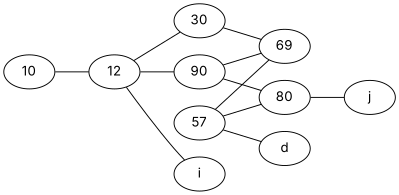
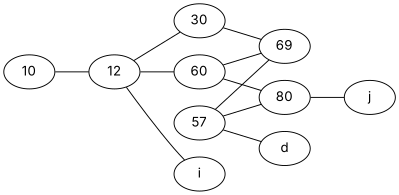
node "90": label "90" -> "60"
